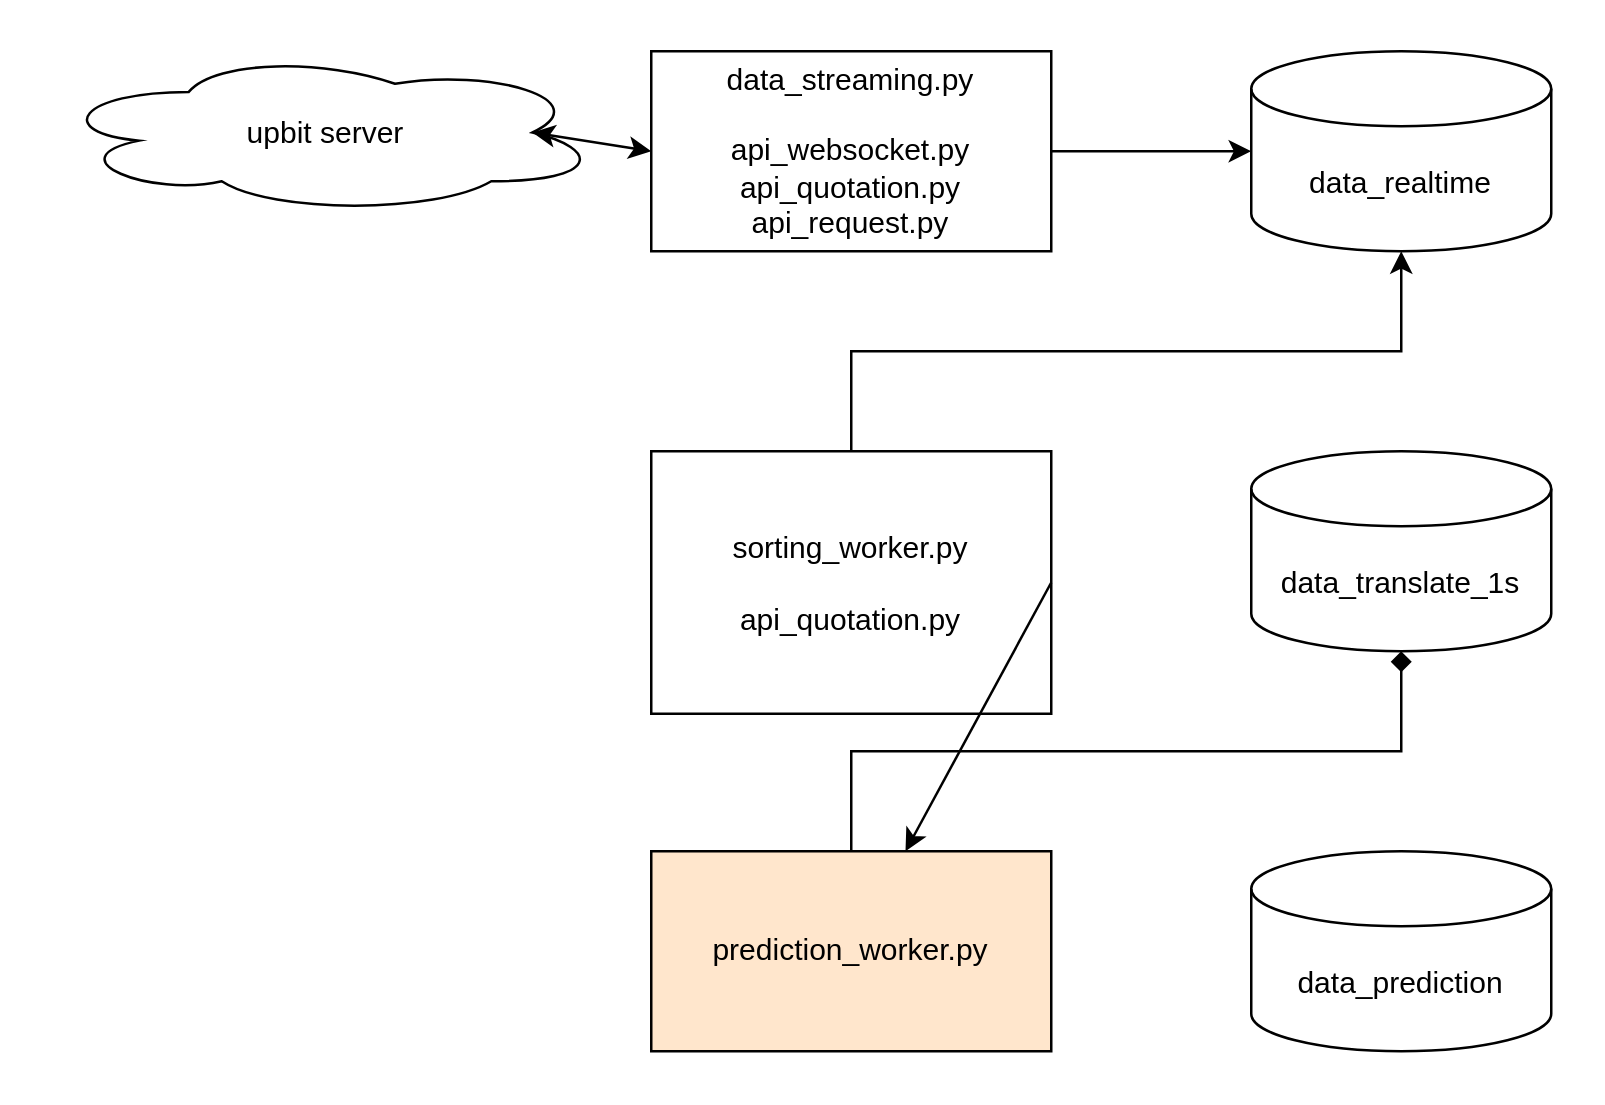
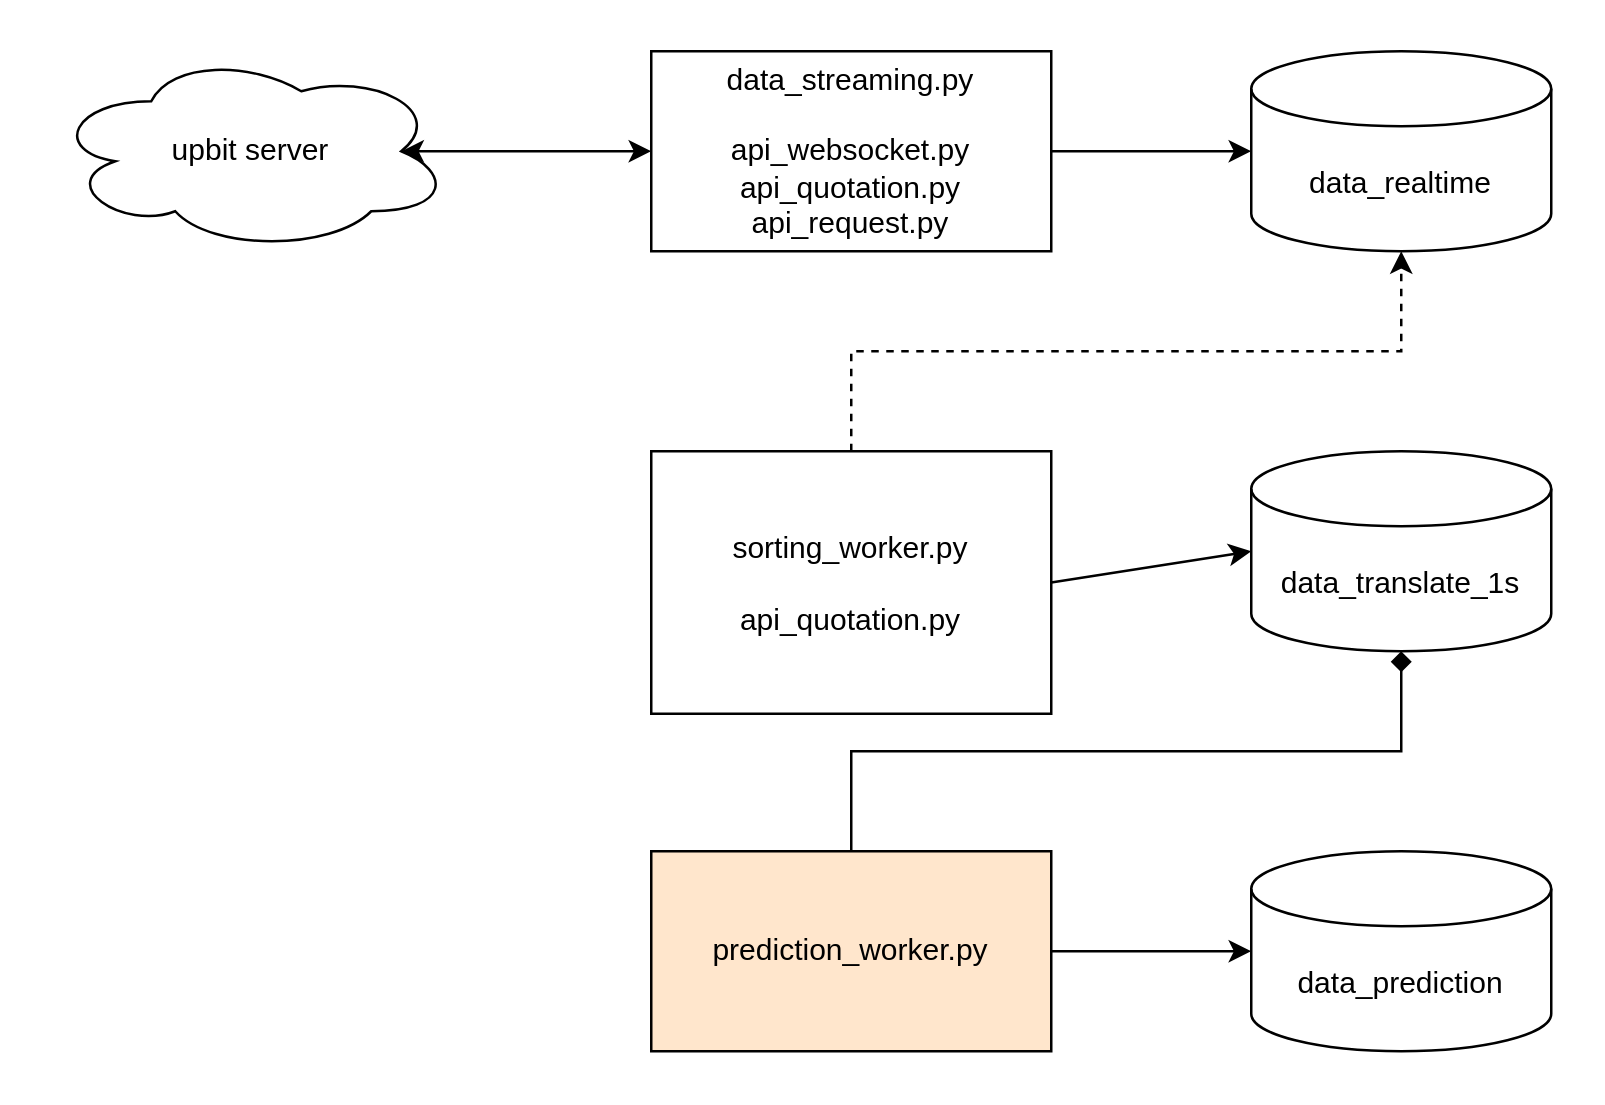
node "upbit server": size 550x163 -> 400x200
edge "sorting_worker.py api_quotation.py" -> "data_realtime": style solid -> dashed
edge "sorting_worker.py api_quotation.py" -> "prediction_worker.py": now "sorting_worker.py api_quotation.py" -> "data_translate_1s"
edge "prediction_worker.py" -> "data_prediction": added
